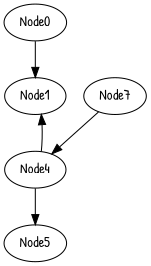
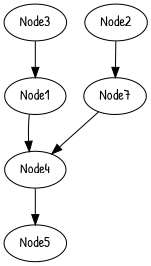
node "Node0": label "Node0" -> "Node3"
node "Node2": added
edge "Node4" -> "Node1": reversed
